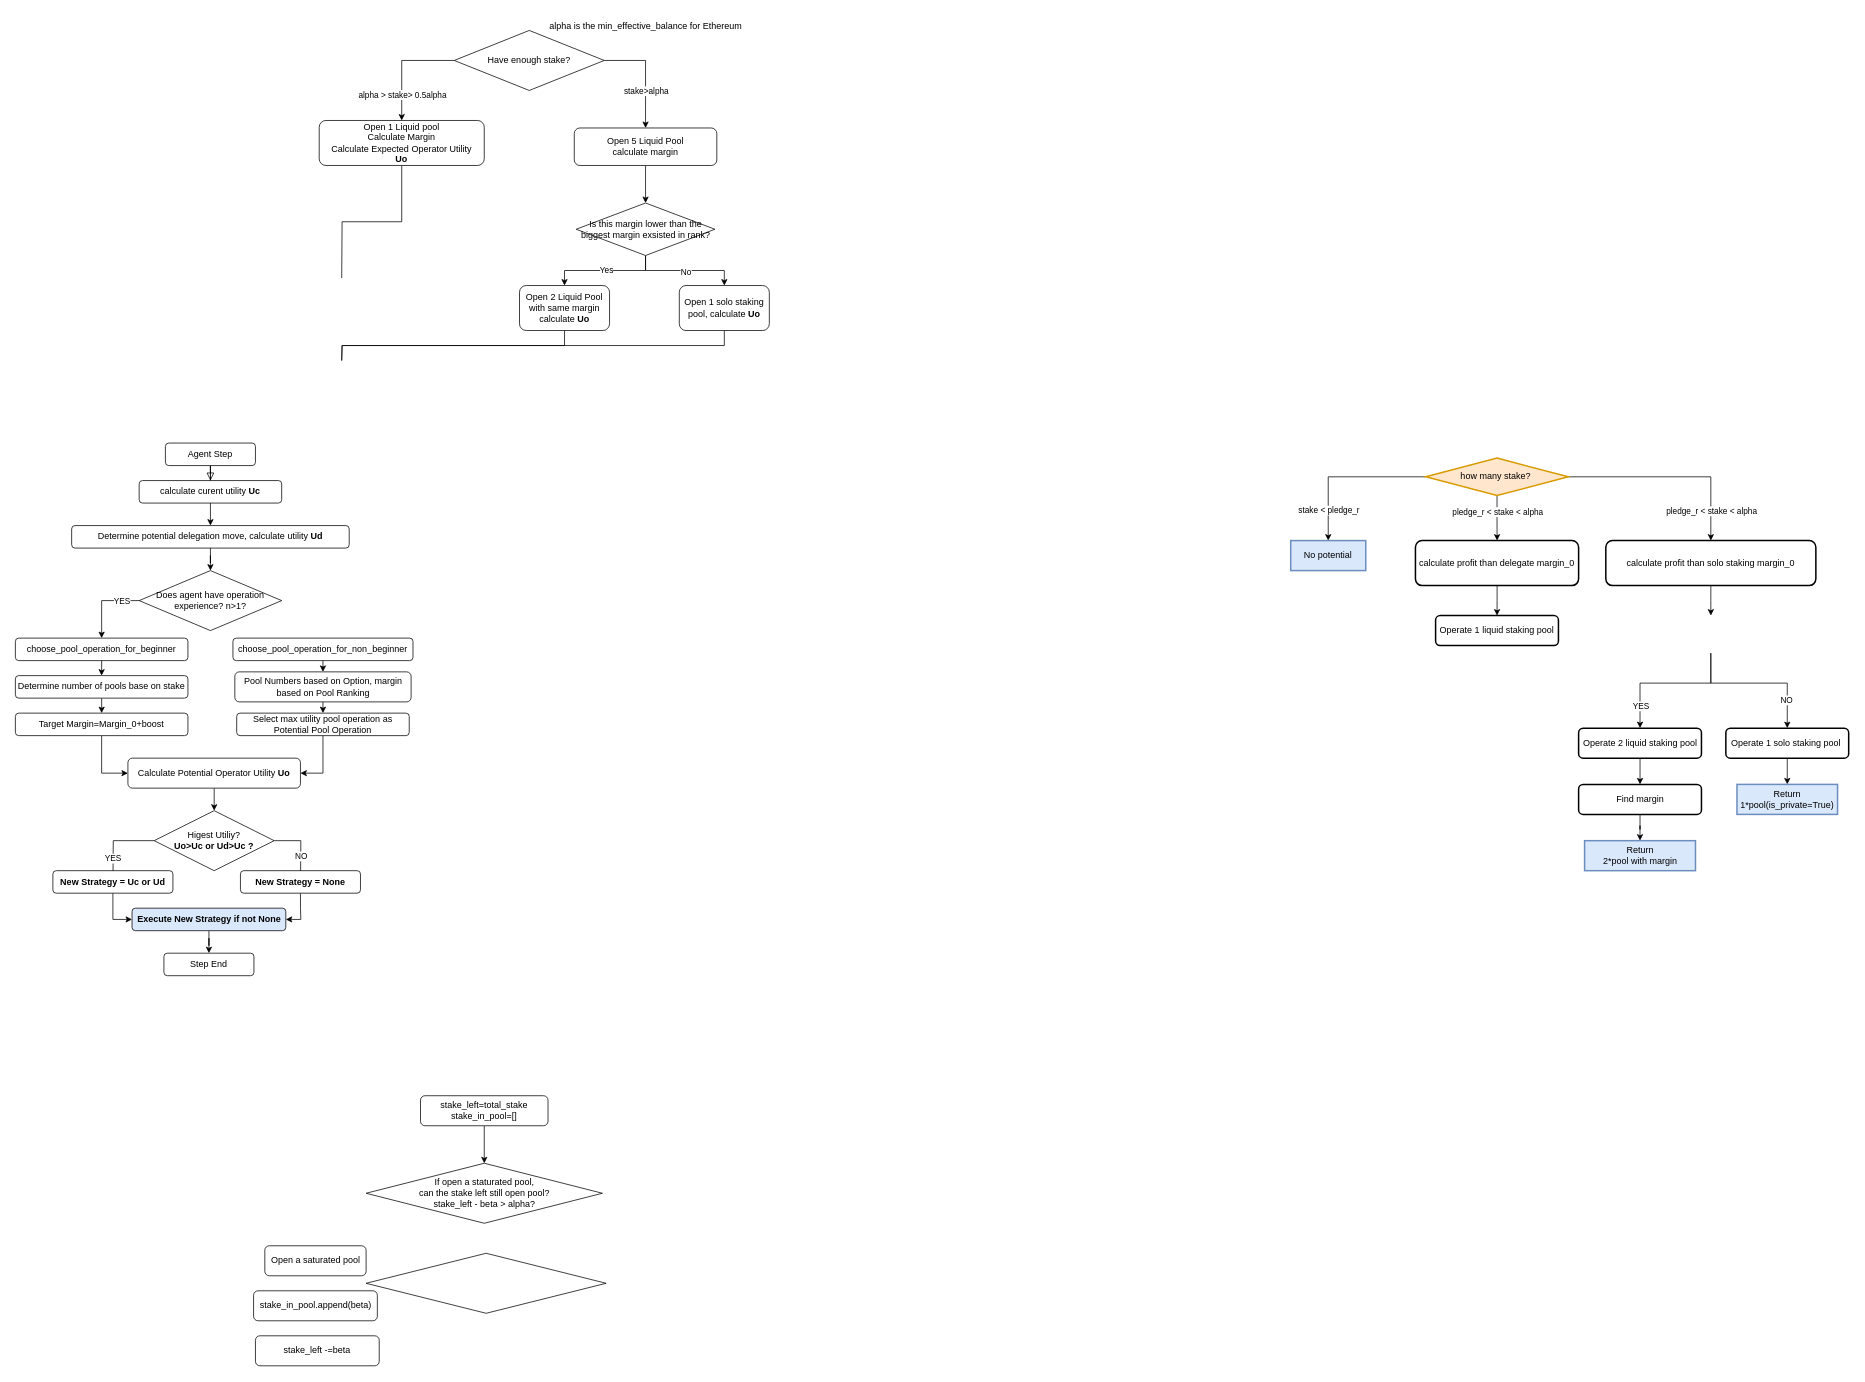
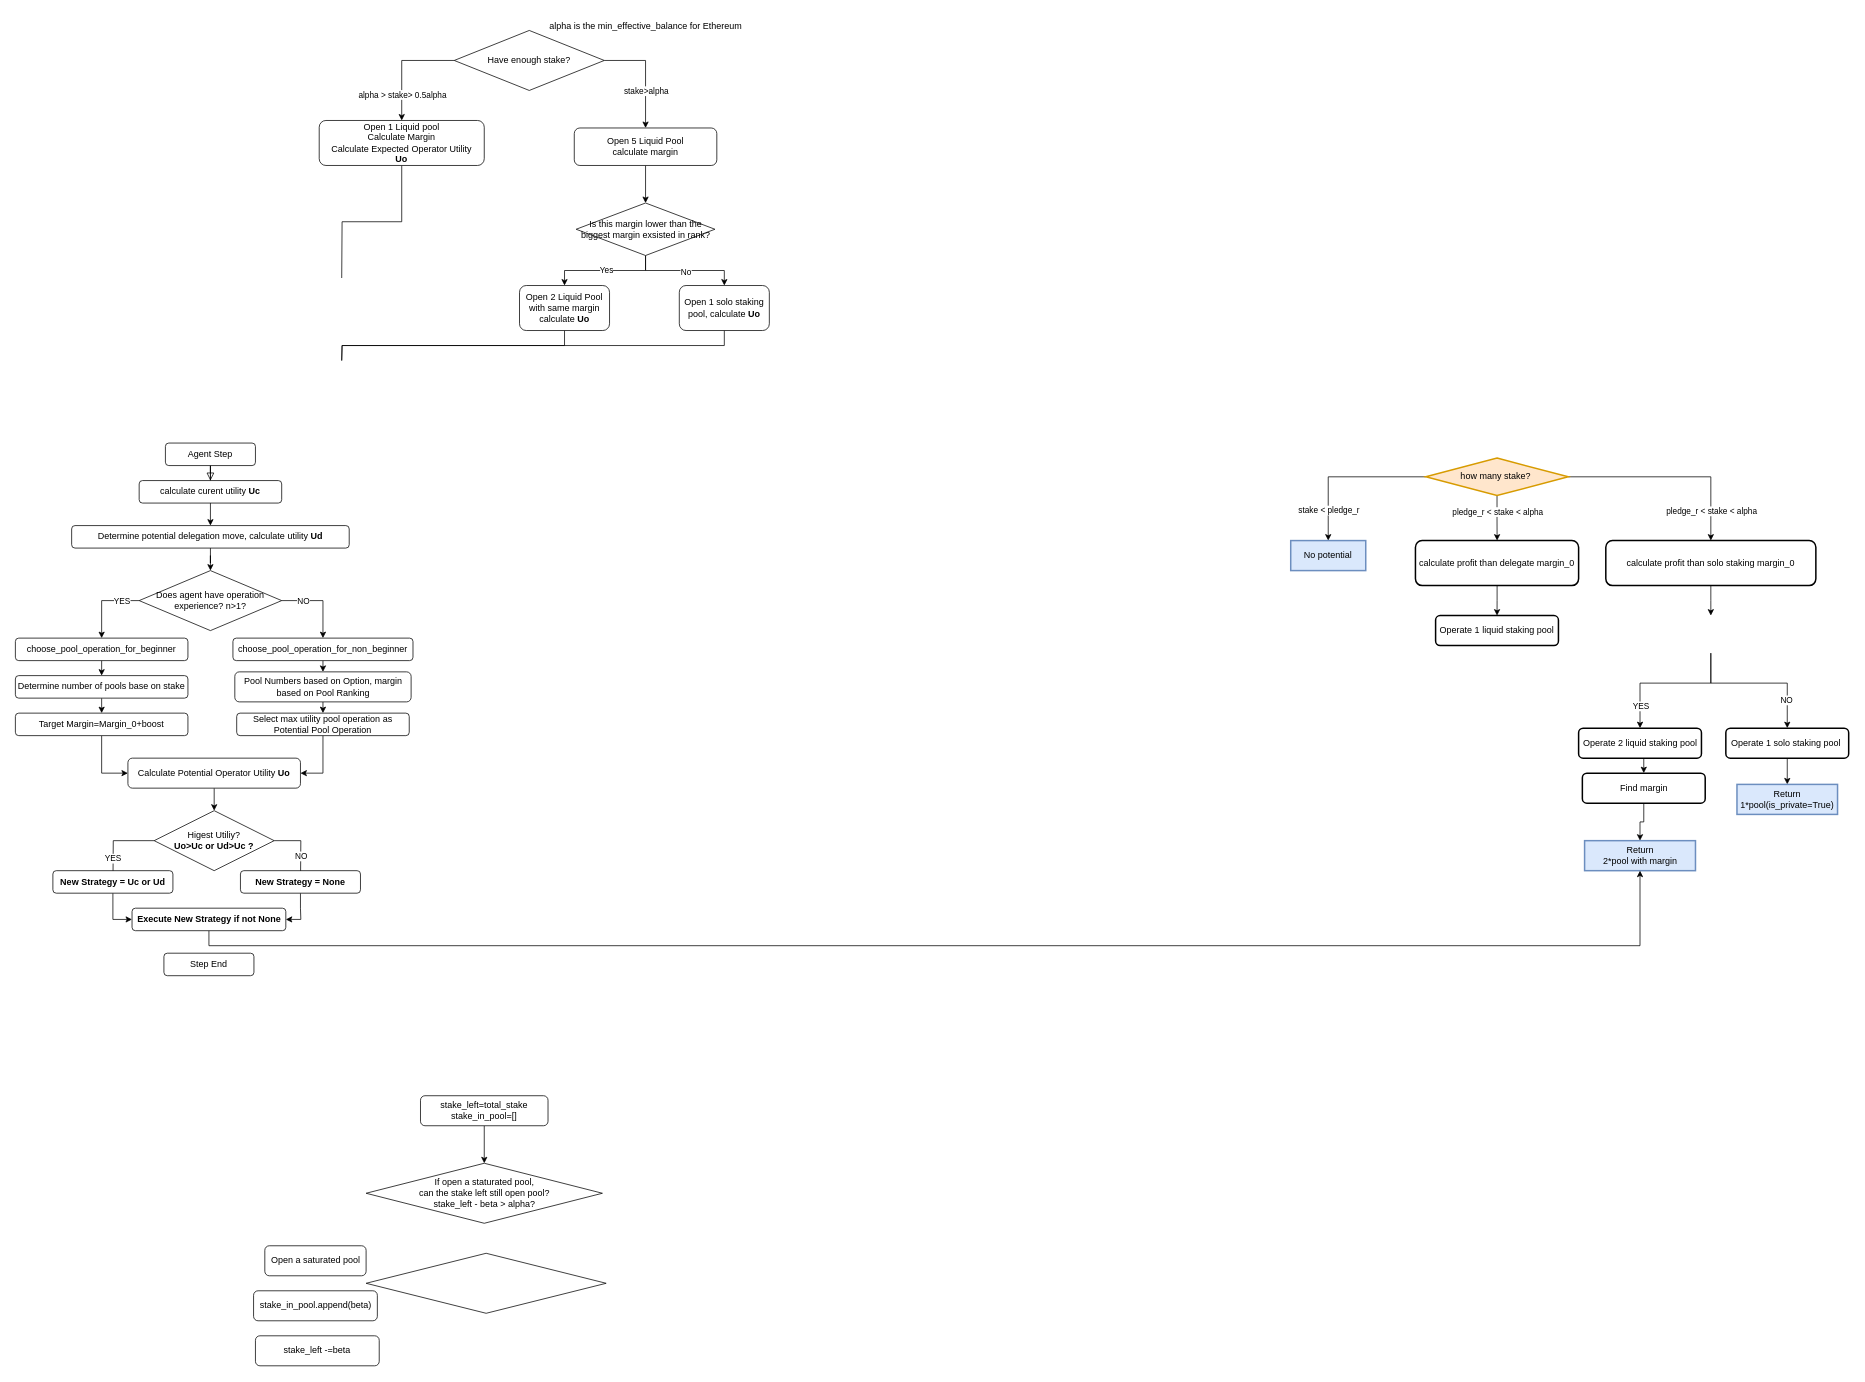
edge "Does agent have operation experience? n>1?" -> "choose_pool_operation_for_non_beginner": added, label "NO"
node "Find margin": moved (1640, 799) -> (1643, 788)
node "Execute New Strategy if not None": fillcolor #dae8fc -> #ffffff
edge "Execute New Strategy if not None" -> "Step End": now "Execute New Strategy if not None" -> "Return 2*pool with margin"
